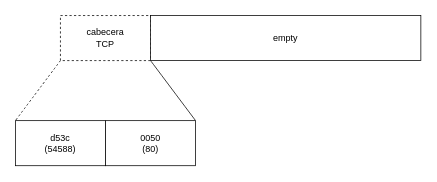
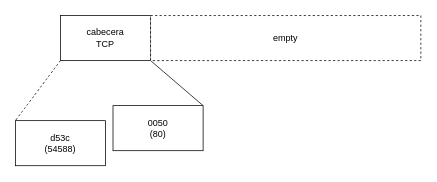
node "cabecera TCP": style dashed -> solid
node "empty": style solid -> dashed
node "0050 (80)": moved (150, 143) -> (158, 128)
